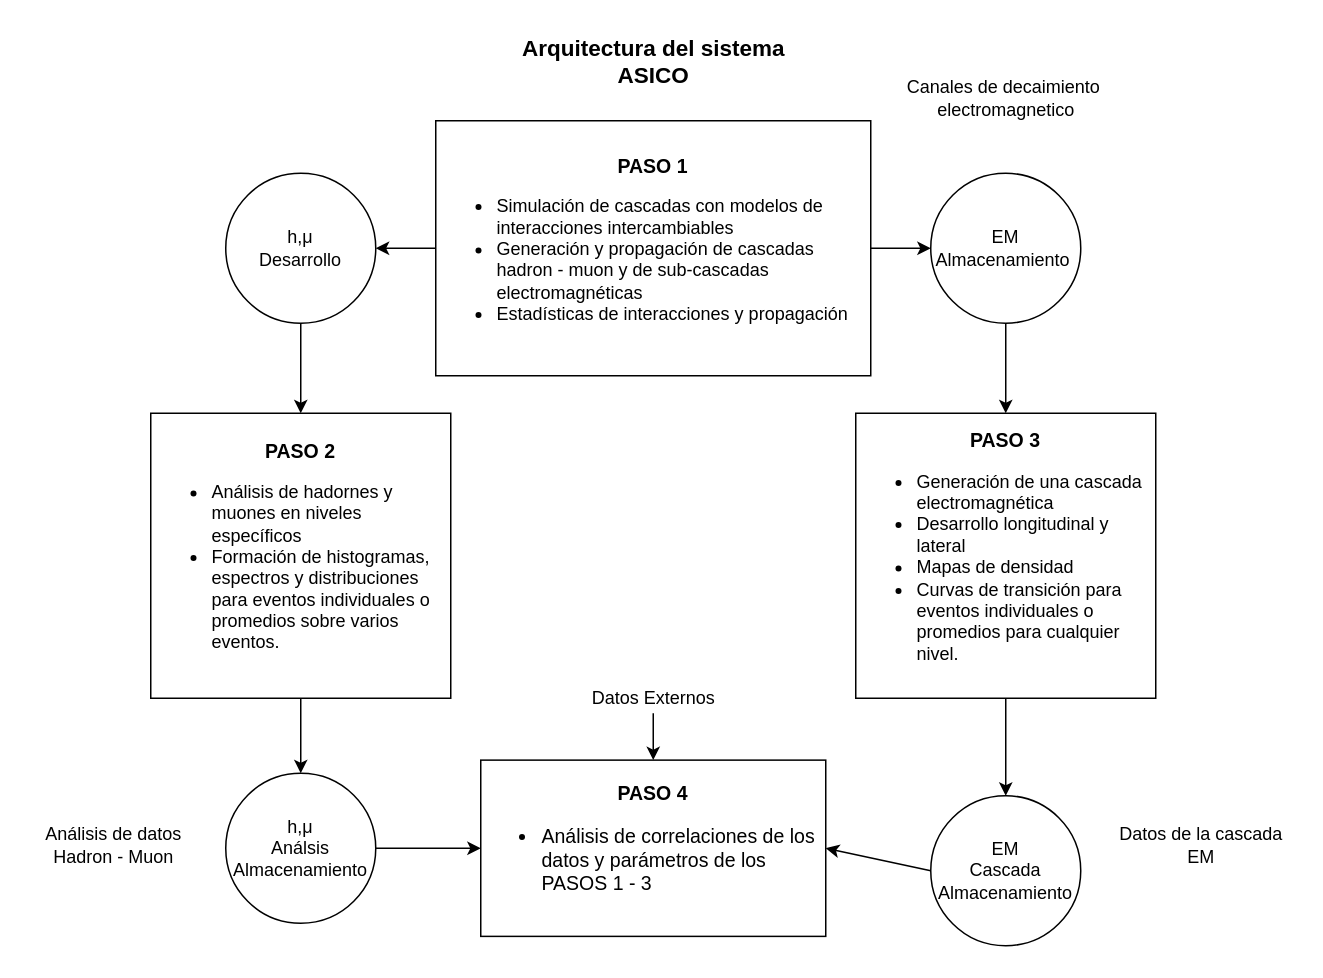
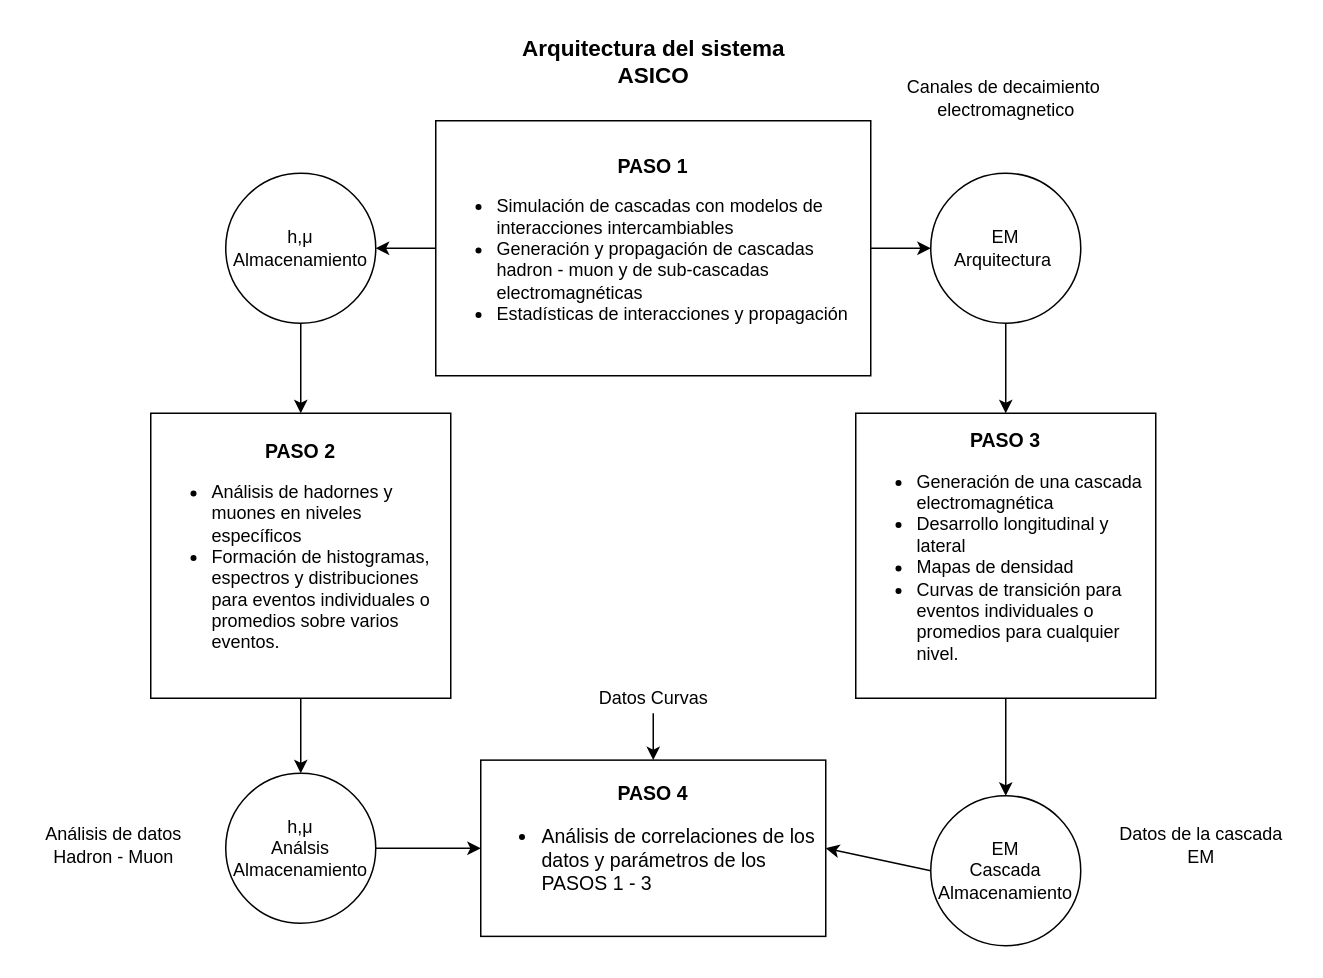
node "h,μ Desarrollo": label "h,μ Desarrollo" -> "h,μ Almacenamiento"
node "EM Almacenamiento": label "EM Almacenamiento" -> "EM Arquitectura"
node "Datos Externos": label "Datos Externos" -> "Datos Curvas"
